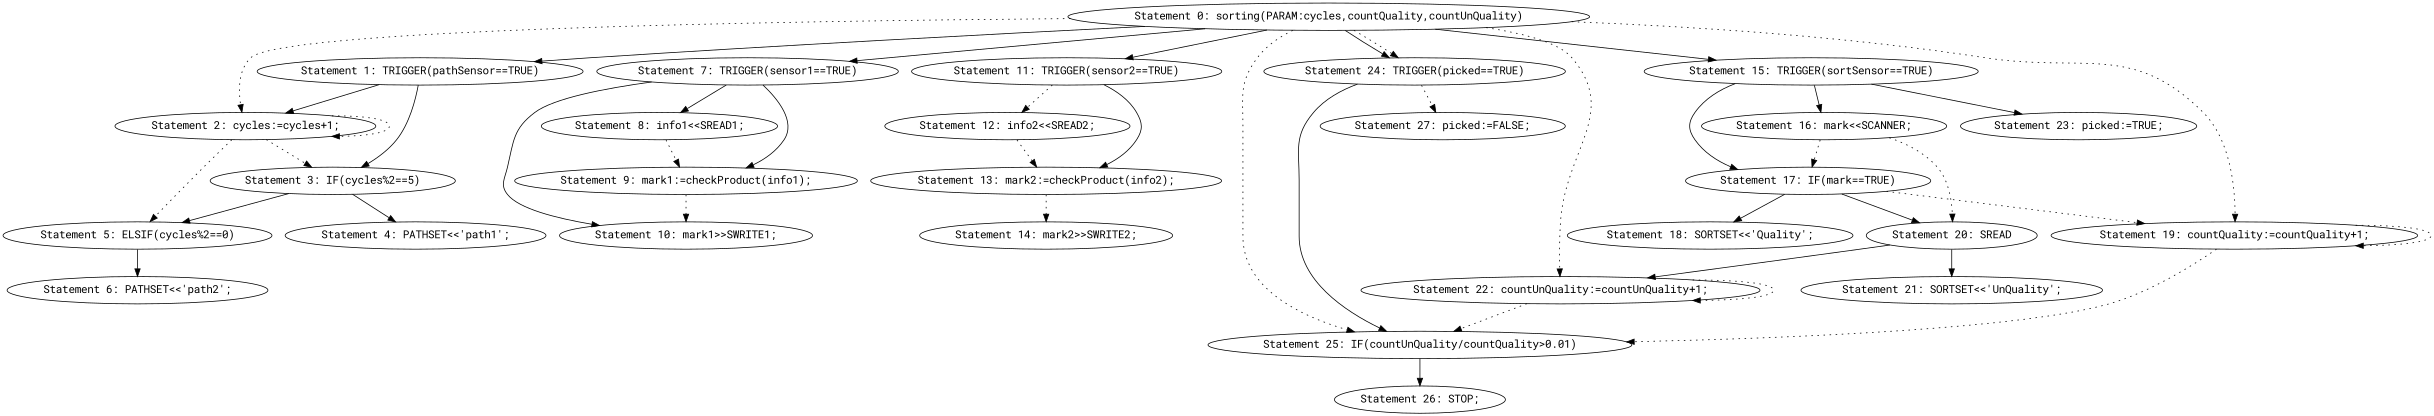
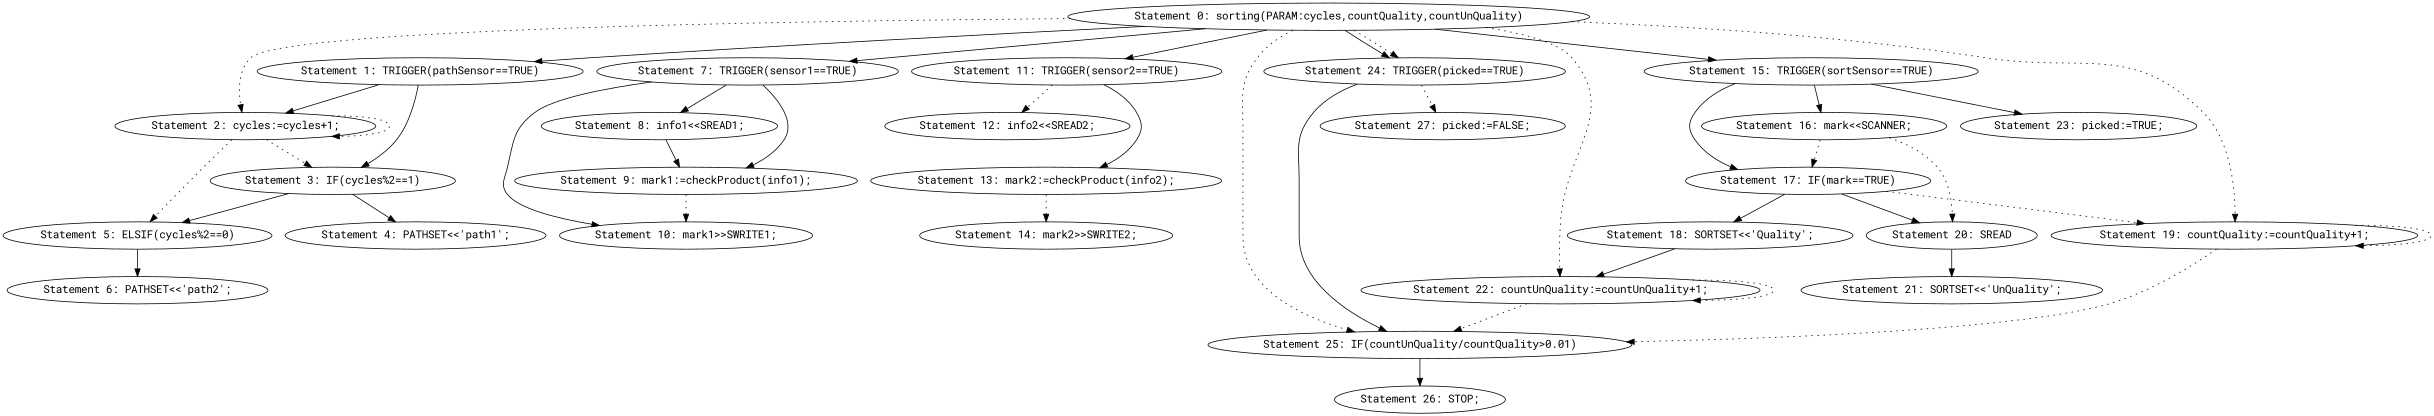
edge "Statement 8: info1<<SREAD1;" -> "Statement 9: mark1:=checkProduct(info1);": style dotted -> solid
edge "Statement 12: info2<<SREAD2;" -> "Statement 13: mark2:=checkProduct(info2);": removed
node "Statement 3: IF(cycles%2==5)": label "Statement 3: IF(cycles%2==5)" -> "Statement 3: IF(cycles%2==1)"
edge "Statement 20: SREAD" -> "Statement 22: countUnQuality:=countUnQuality+1;": now "Statement 18: SORTSET<<'Quality';" -> "Statement 22: countUnQuality:=countUnQuality+1;"
